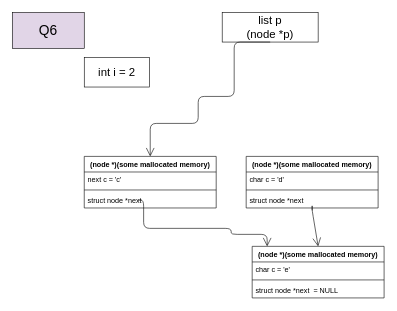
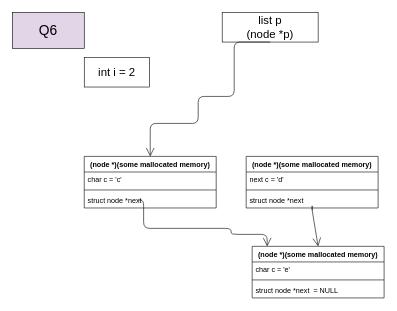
node "next c = 'c'": label "next c = 'c'" -> "char c = 'c'"
node "char c = 'd'": label "char c = 'd'" -> "next c = 'd'"
